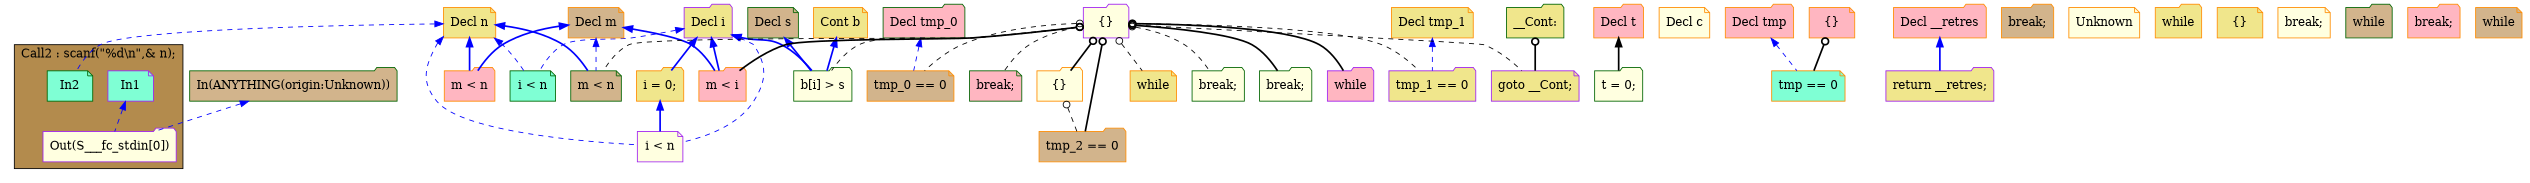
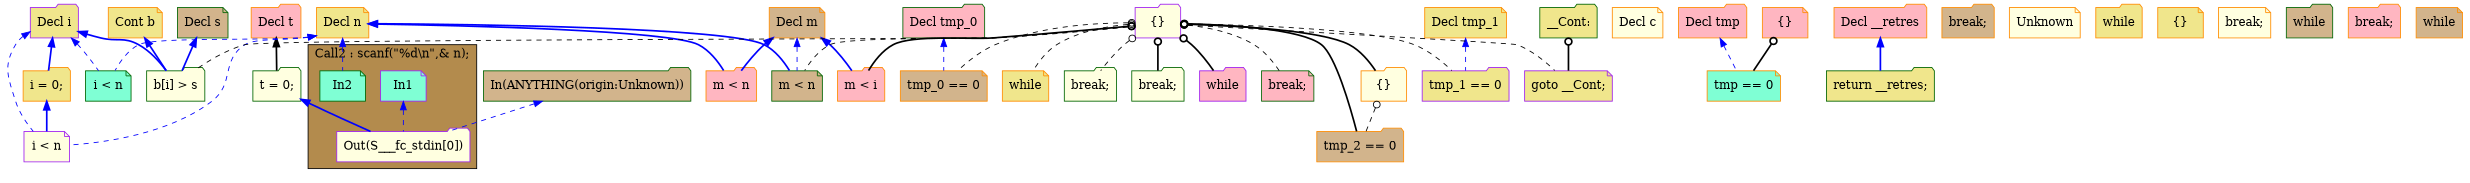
edge "m < i" -> "Decl i": removed
node "return __retres;": color purple -> darkgreen
edge "Out(S___fc_stdin[0])" -> "t = 0;": added
